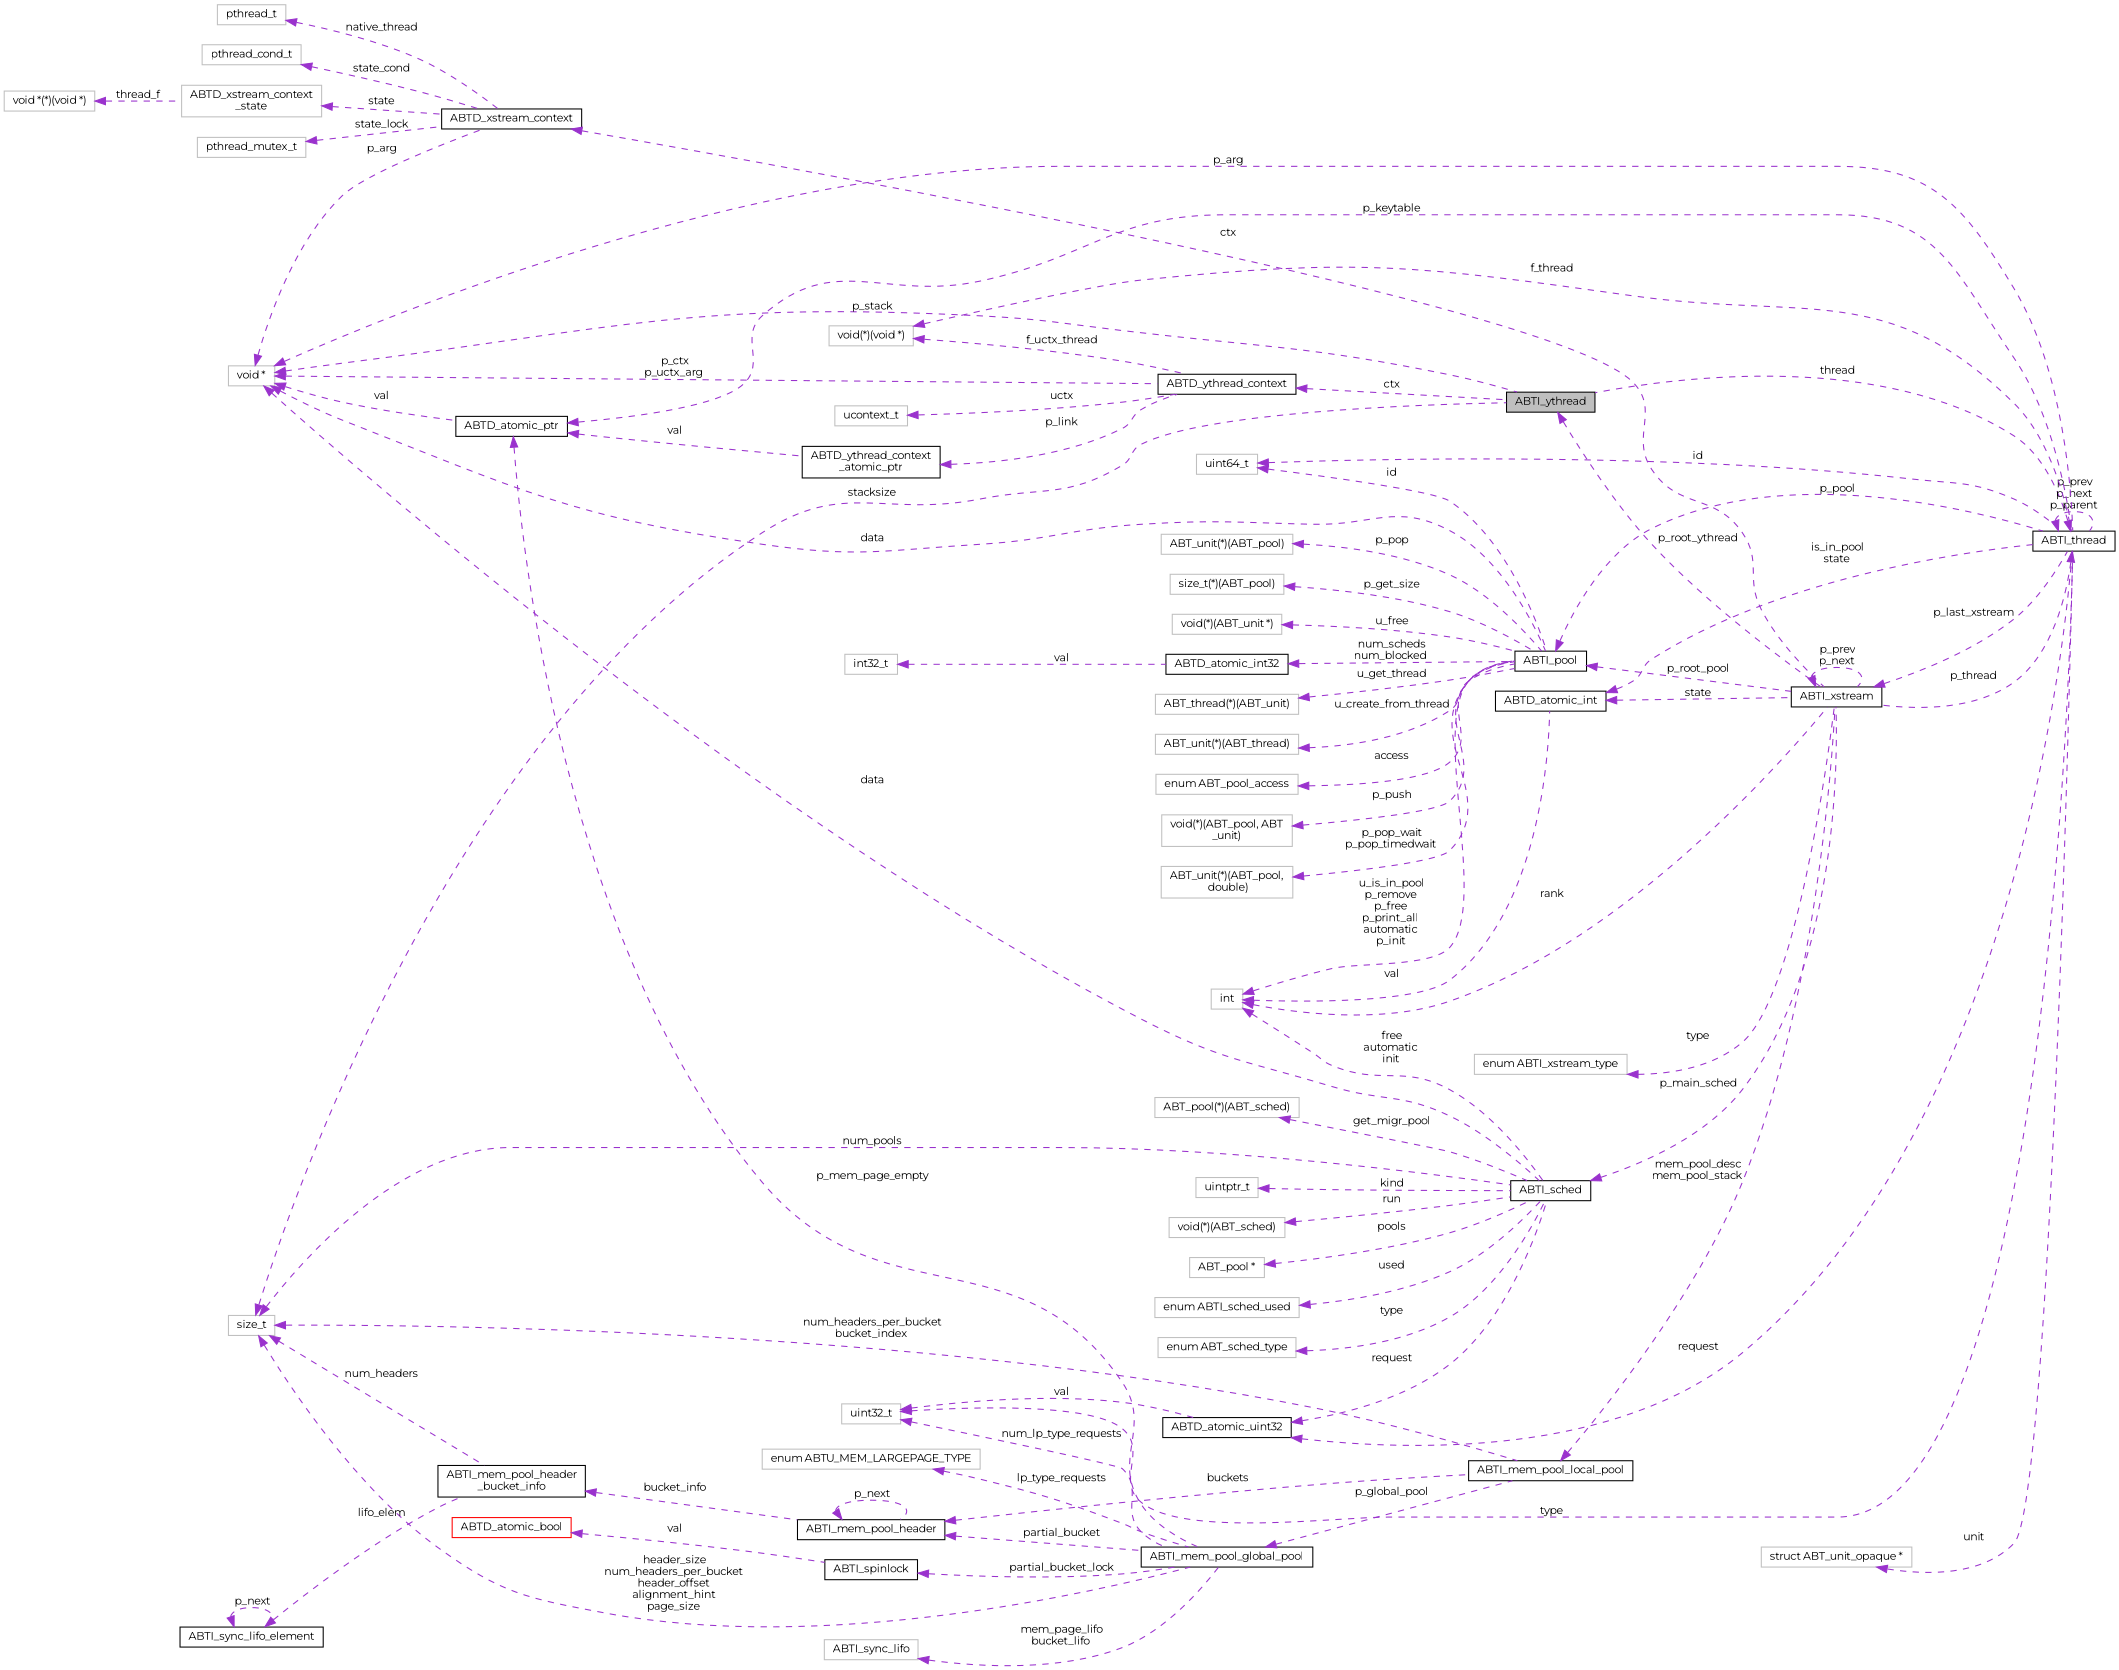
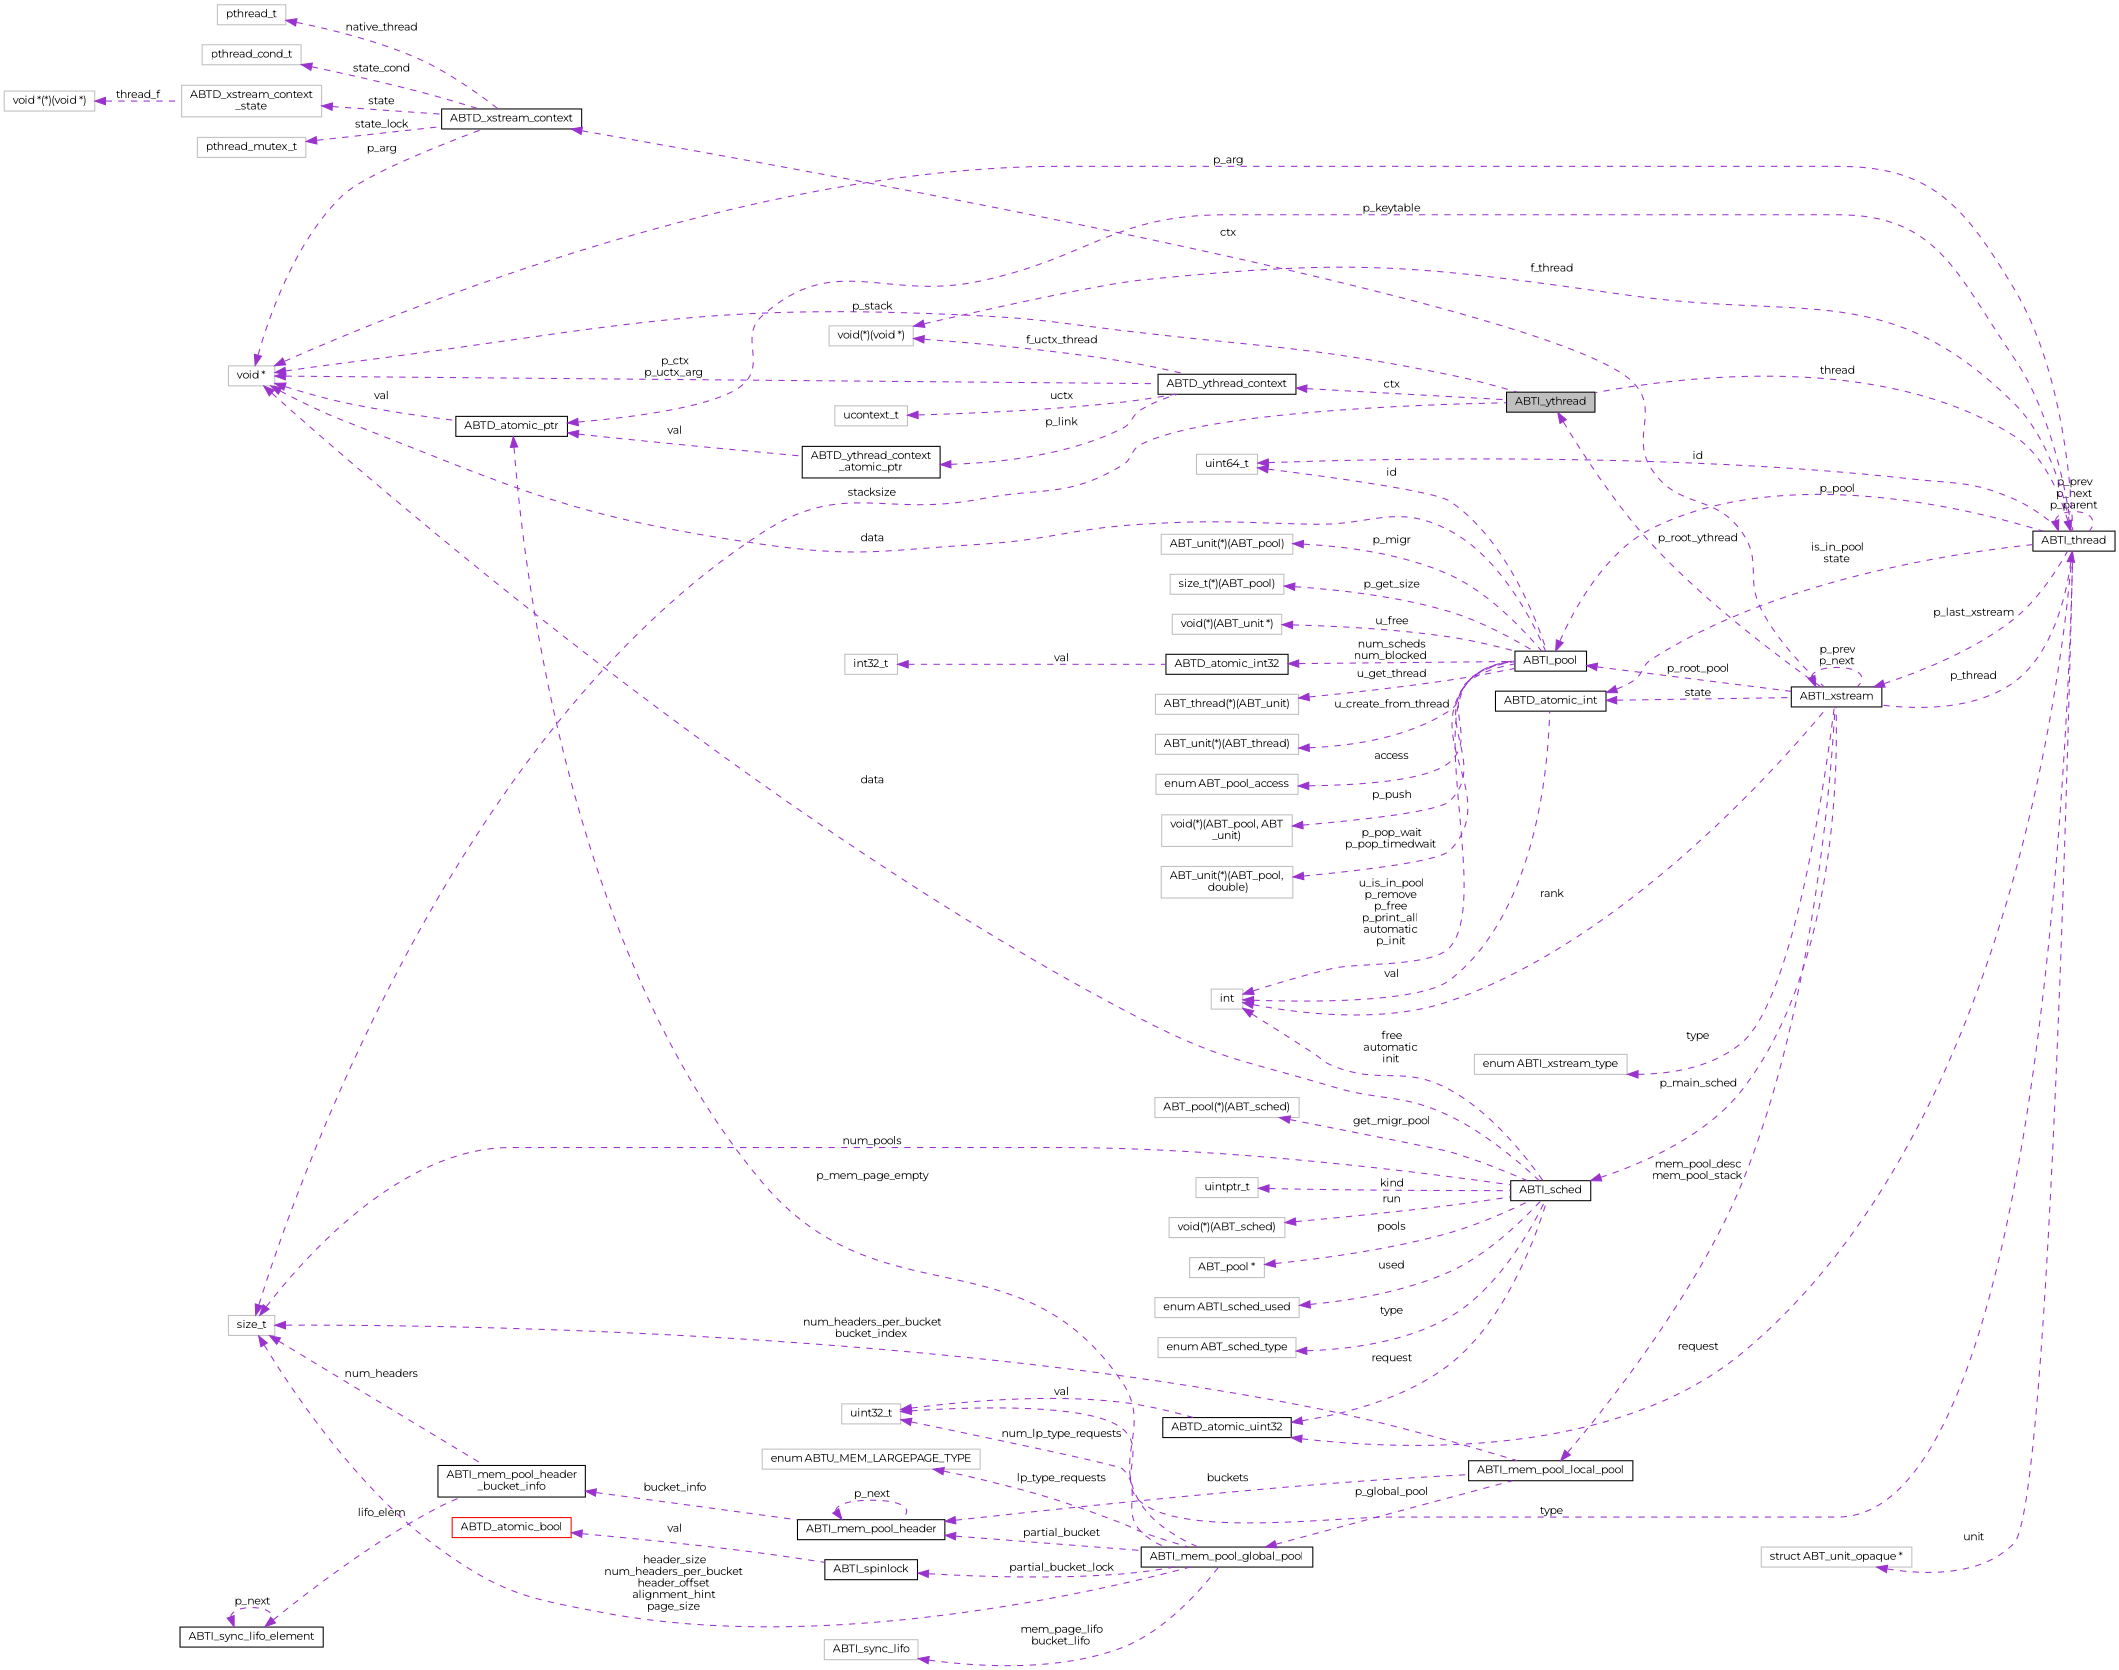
edge "ABTI_pool" -> "ABT_unit(*)(ABT_pool)": label " p_pop" -> " p_migr"
